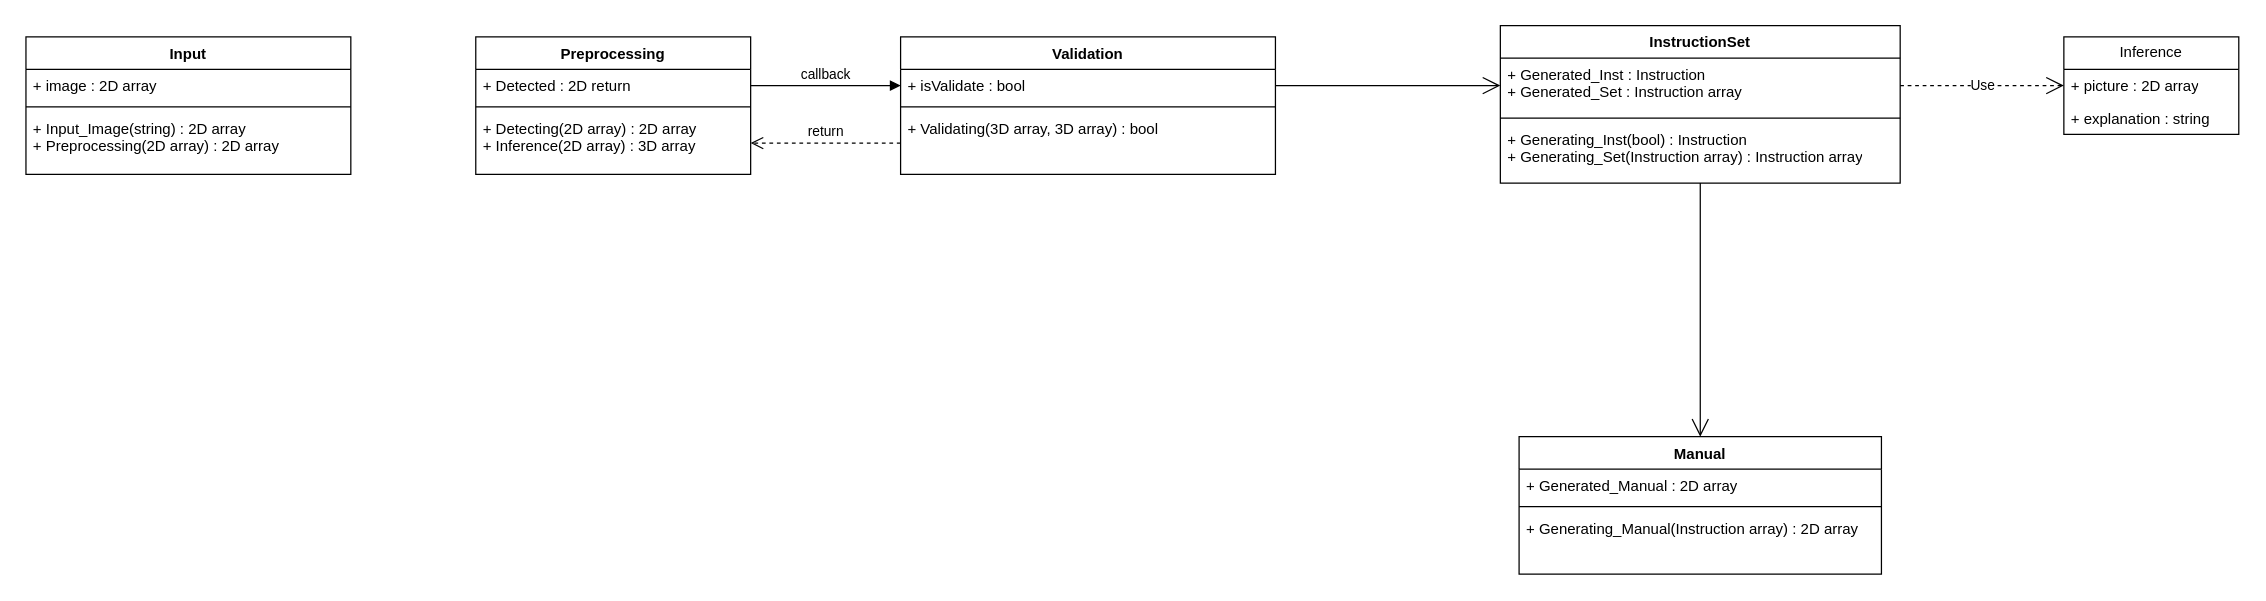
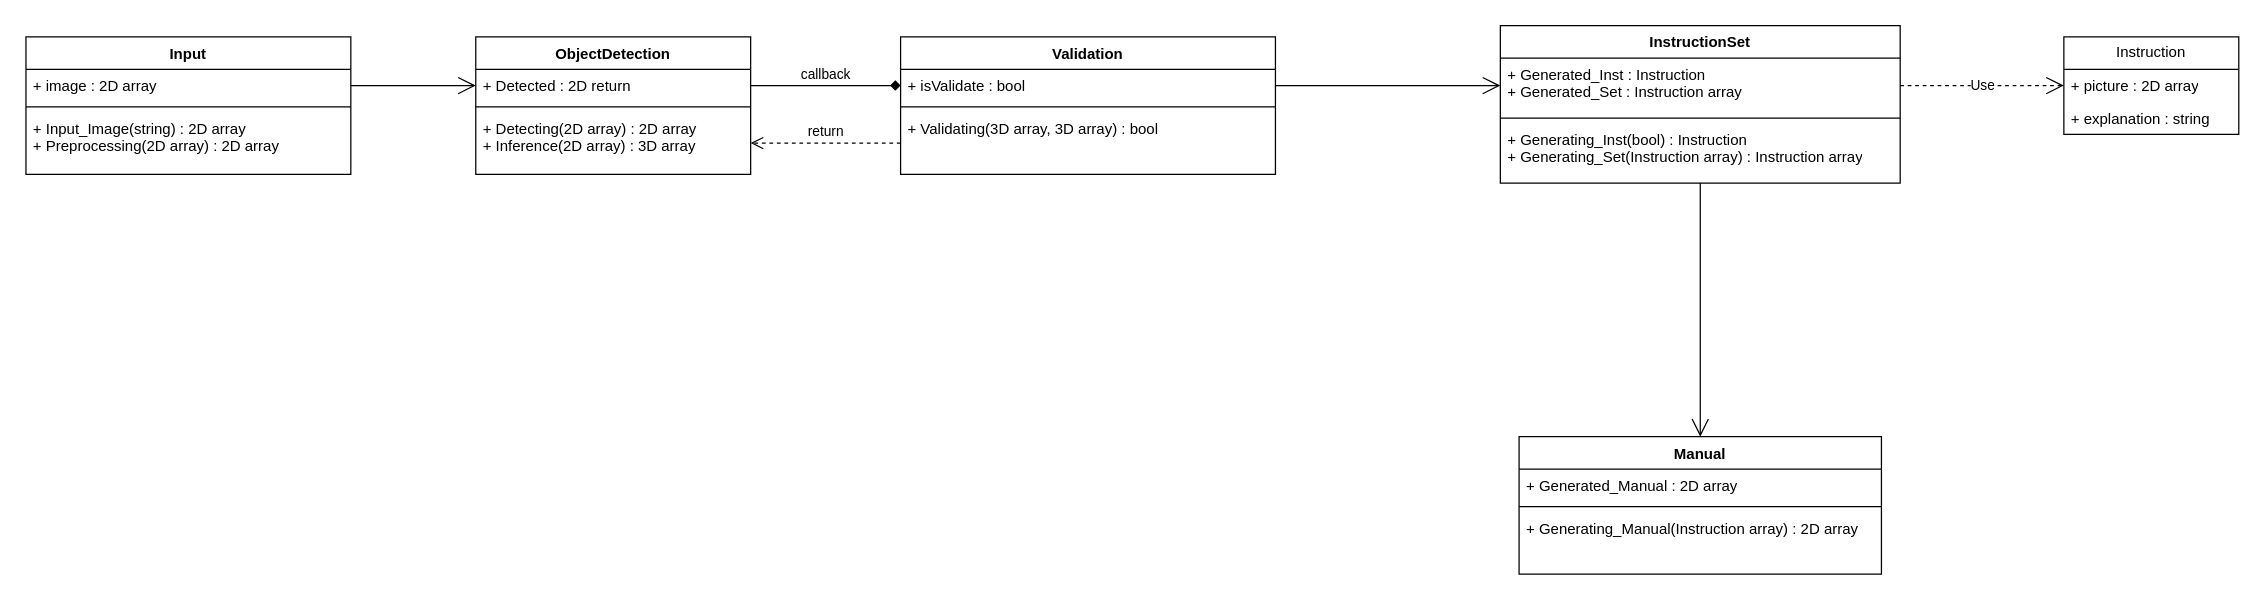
node "Inference": label "Inference" -> "Instruction"
node "Preprocessing": label "Preprocessing" -> "ObjectDetection"
edge "+ image : 2D array" -> "+ Detected : 2D return": added
edge "+ Detected : 2D return" -> "+ isValidate : bool": arrowhead block -> diamond
